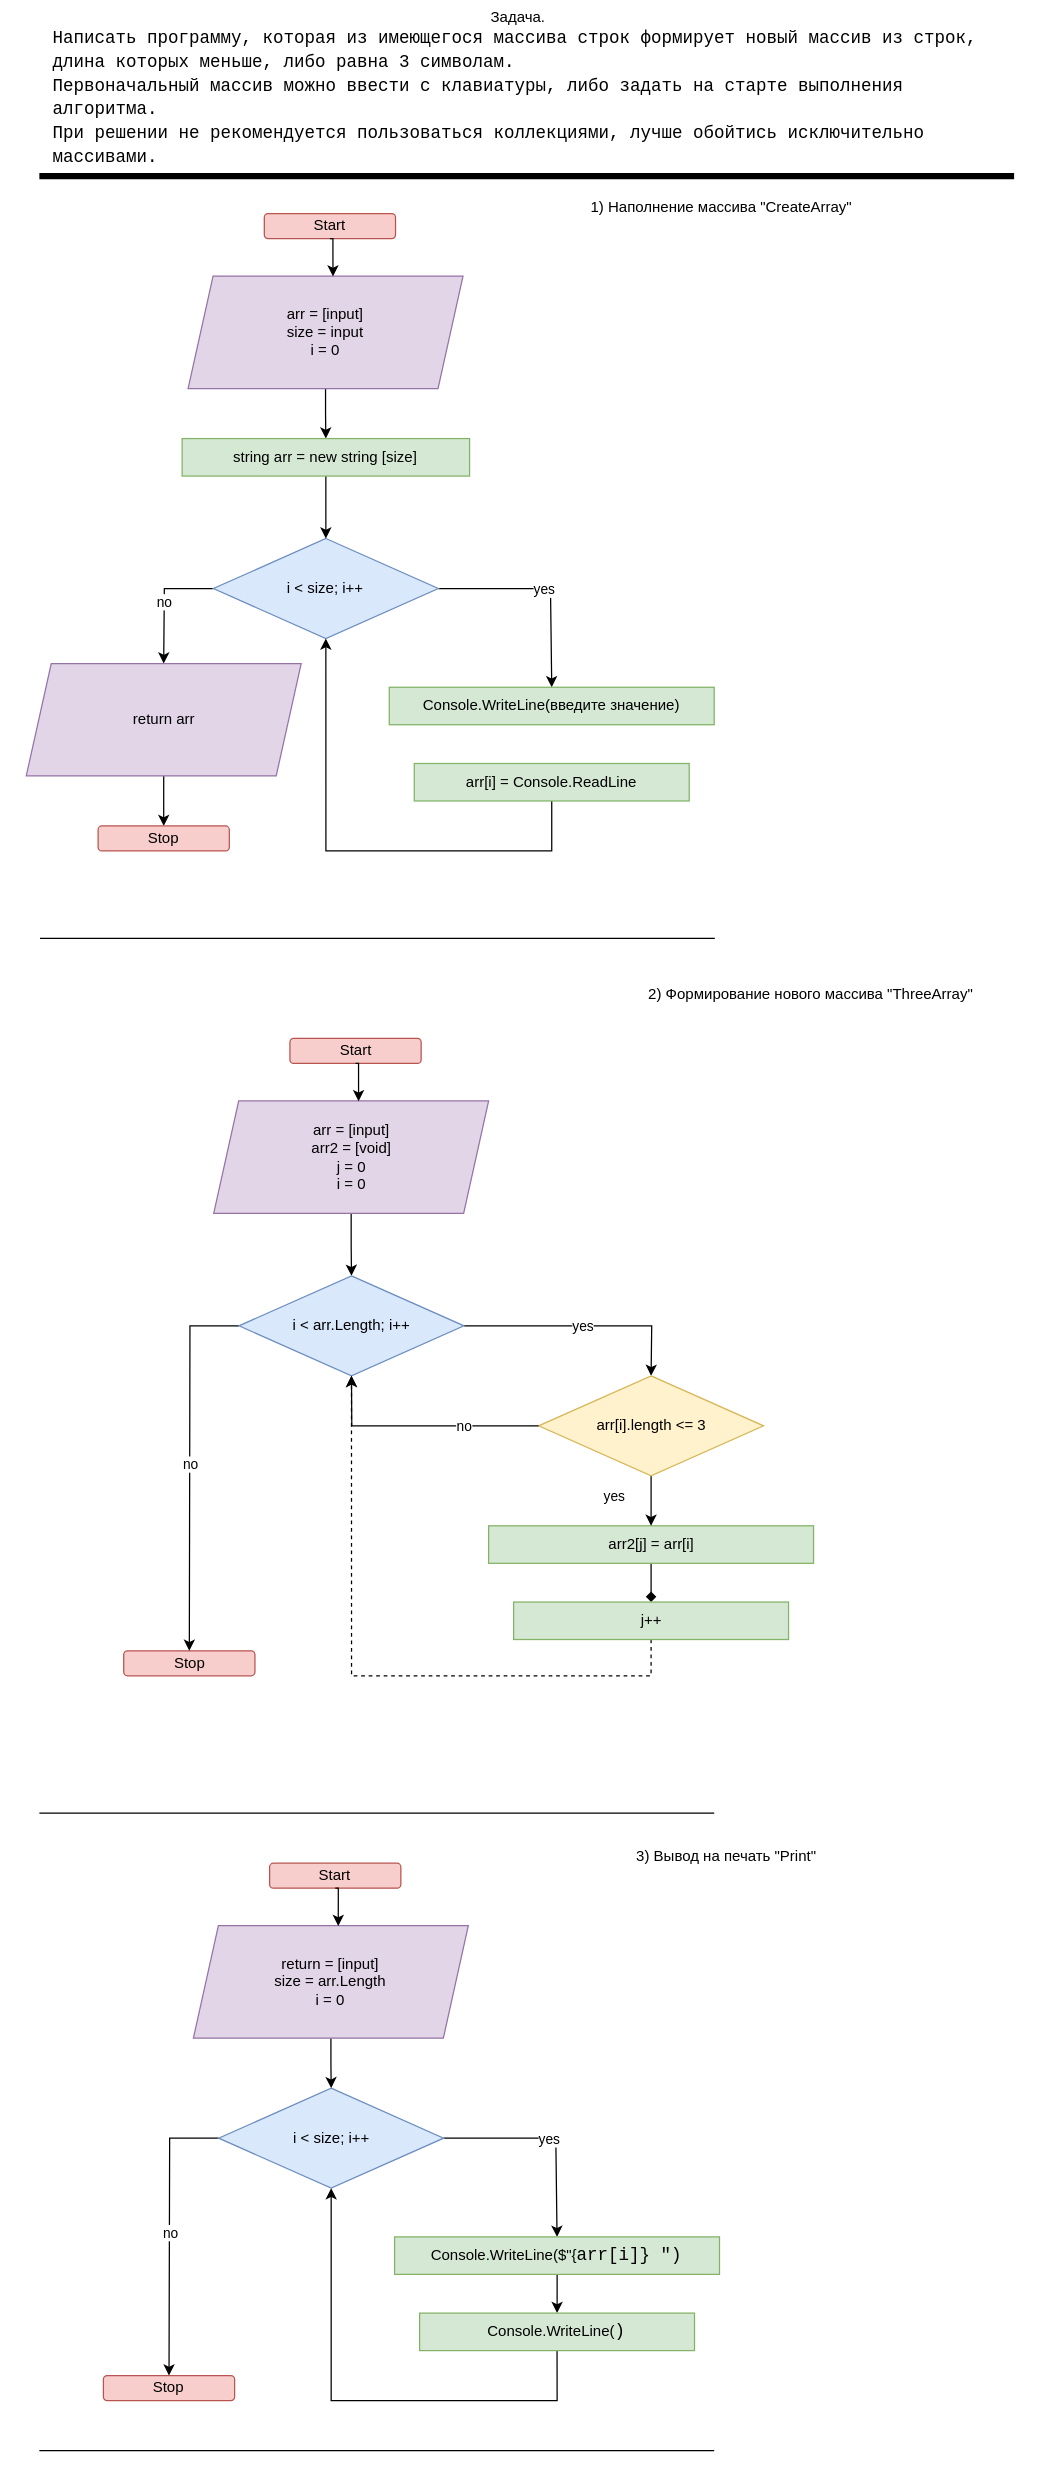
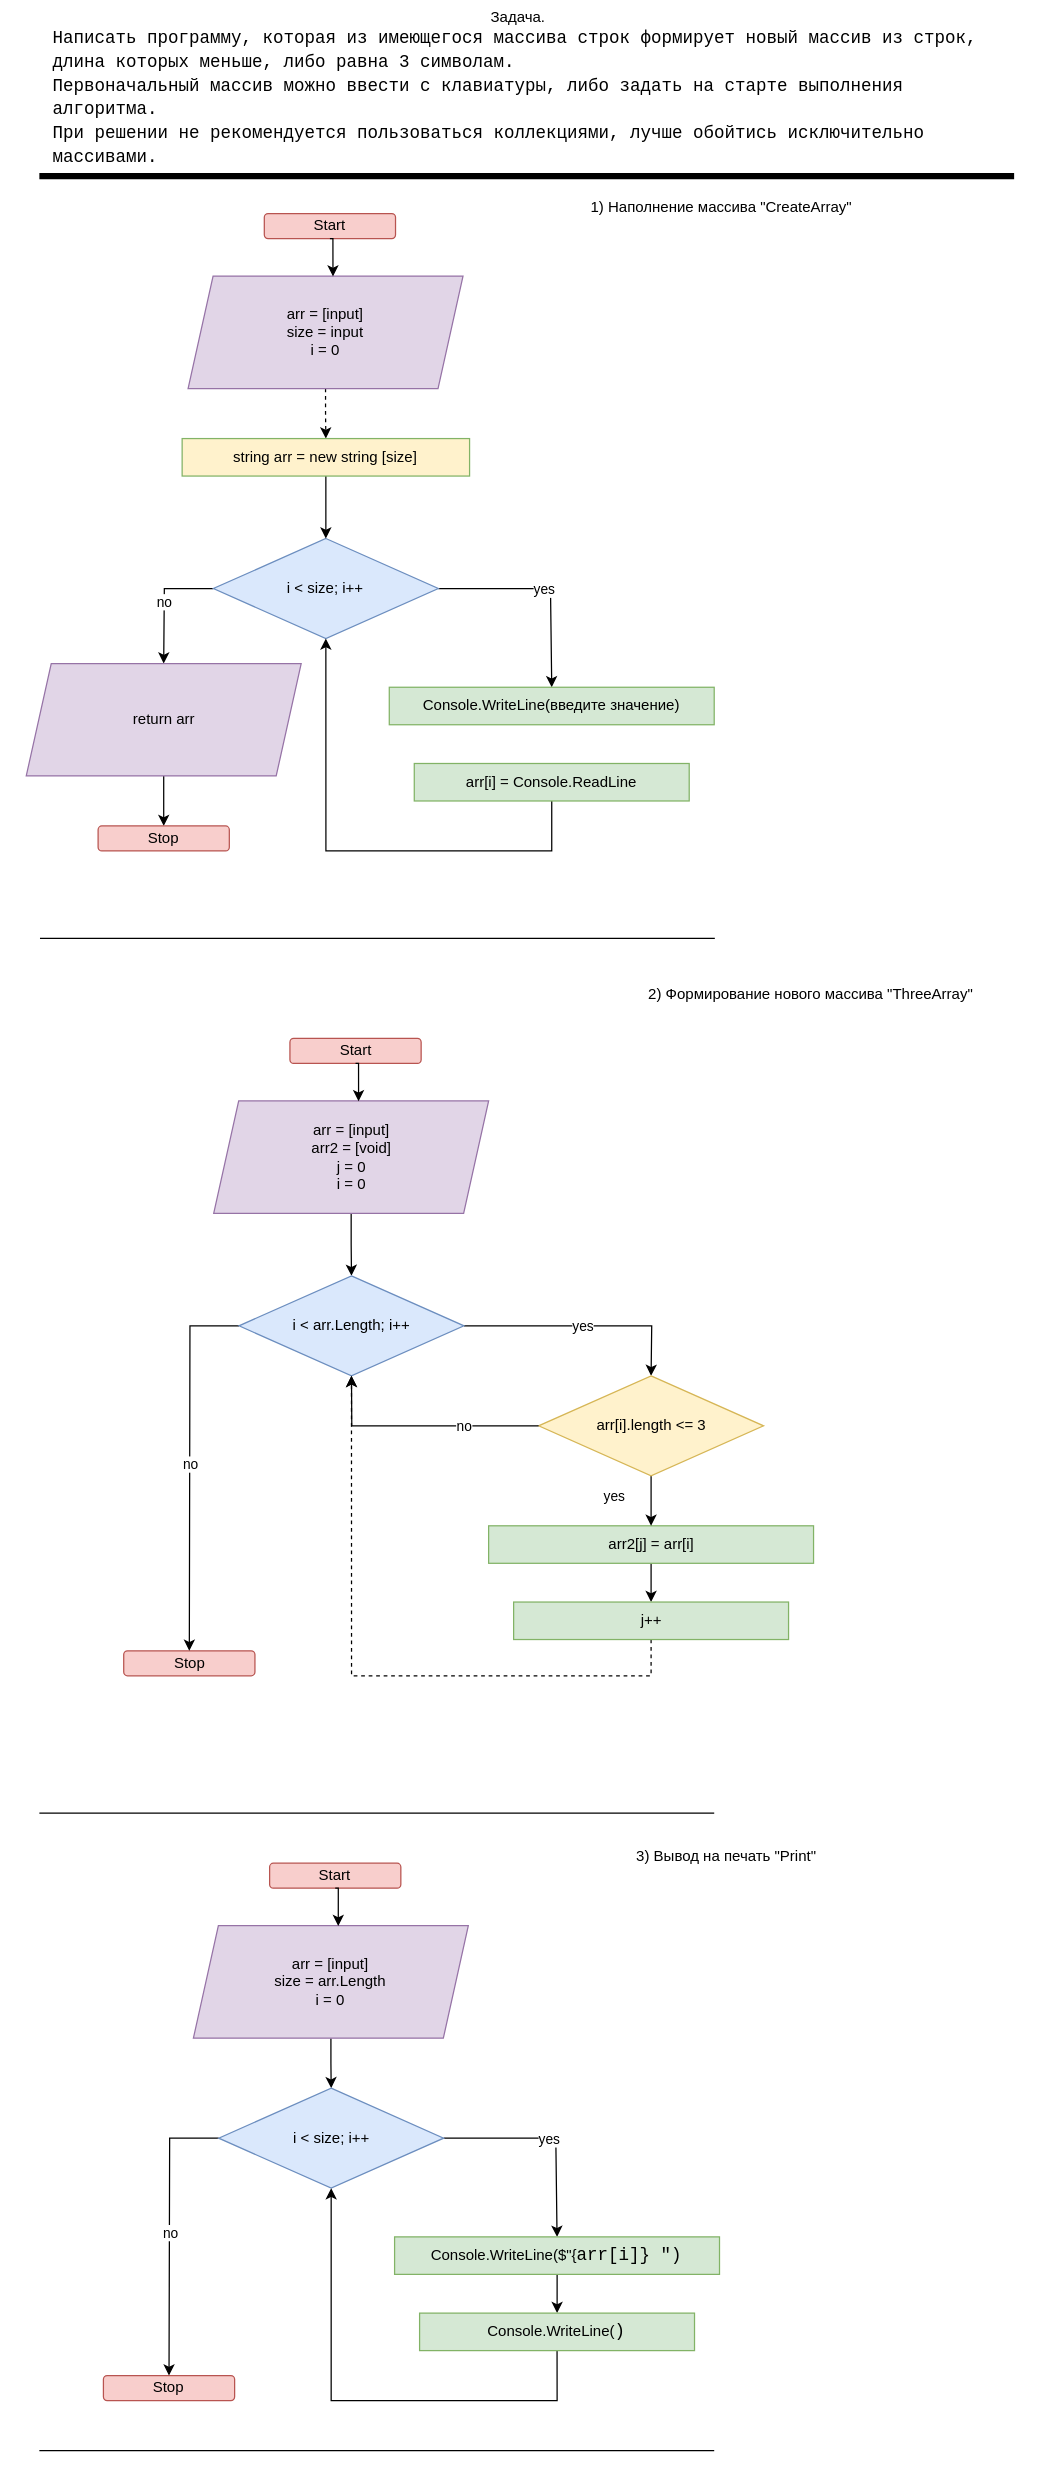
edge "arr = [input] size = input i = 0" -> "string arr = new string [size]": style solid -> dashed
node "string arr = new string [size]": fillcolor #d5e8d4 -> #fff2cc
edge "arr2[j] = arr[i]" -> "j++": arrowhead diamond -> classic
node "return = [input] size = arr.Length i = 0": label "return = [input] size = arr.Length i = 0" -> "arr = [input] size = arr.Length i = 0"
